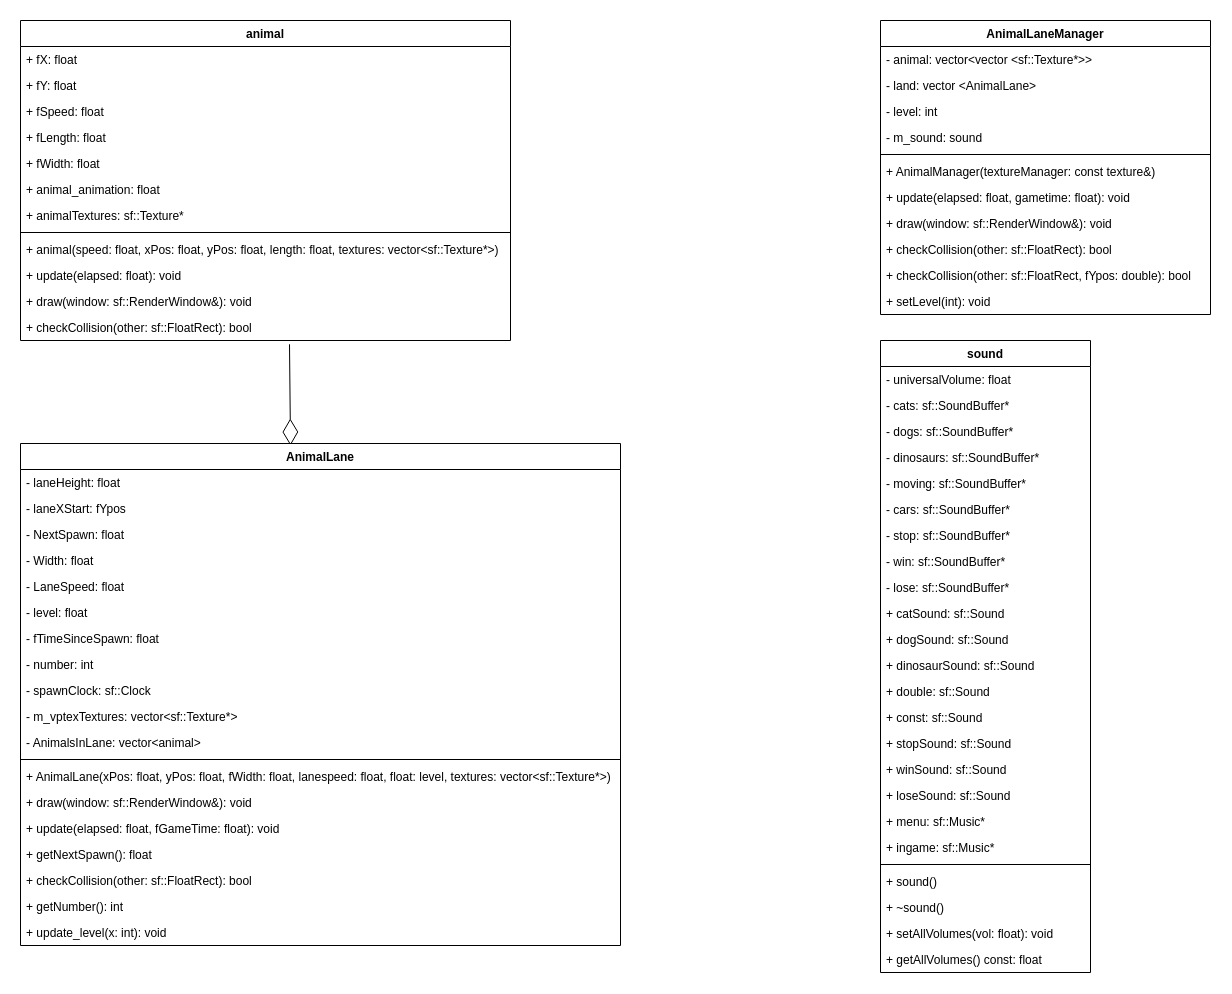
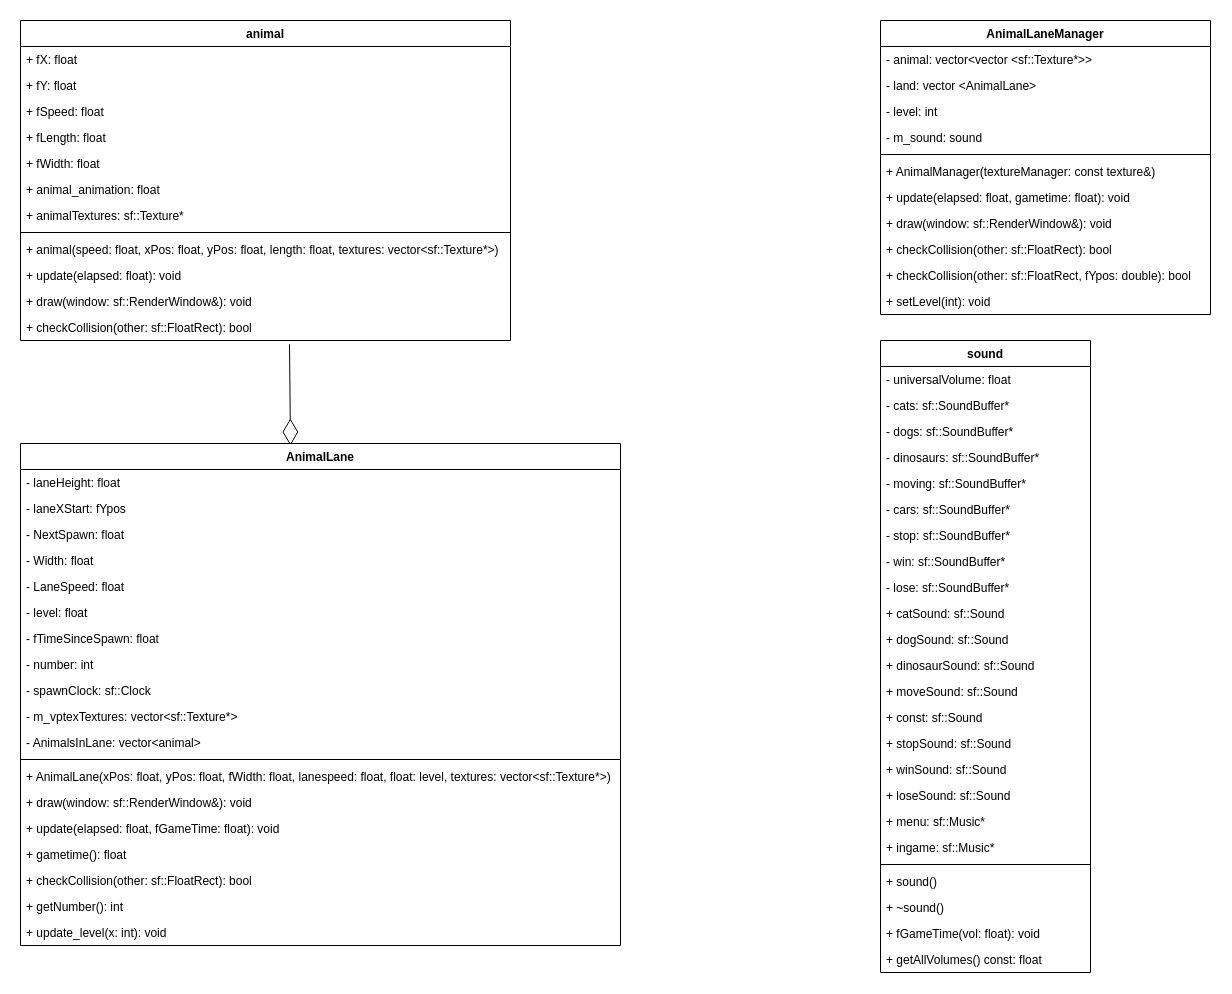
node "+ double: sf::Sound": label "+ double: sf::Sound" -> "+ moveSound: sf::Sound"
node "+ getNextSpawn(): float": label "+ getNextSpawn(): float" -> "+ gametime(): float"
node "+ setAllVolumes(vol: float): void": label "+ setAllVolumes(vol: float): void" -> "+ fGameTime(vol: float): void"
